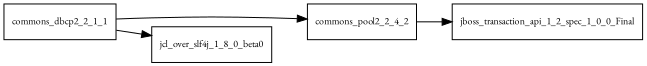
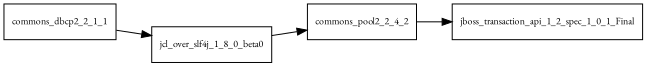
edge "commons_dbcp2_2_1_1" -> "commons_pool2_2_4_2": now "jcl_over_slf4j_1_8_0_beta0" -> "commons_pool2_2_4_2"
node "jboss_transaction_api_1_2_spec_1_0_0_Final": label "jboss_transaction_api_1_2_spec_1_0_0_Final" -> "jboss_transaction_api_1_2_spec_1_0_1_Final"
